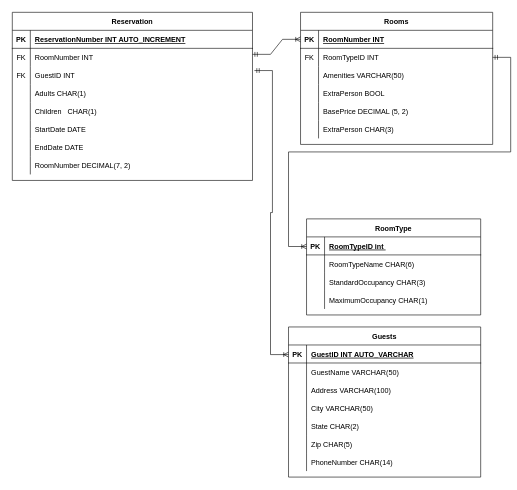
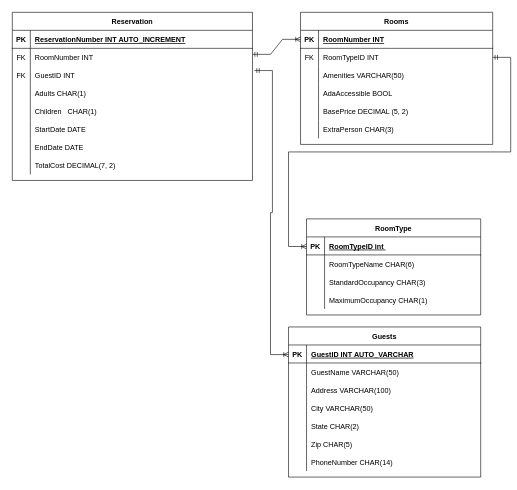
node "ExtraPerson BOOL": label "ExtraPerson BOOL" -> "AdaAccessible BOOL"
node "RoomNumber DECIMAL(7, 2)": label "RoomNumber DECIMAL(7, 2)" -> "TotalCost DECIMAL(7, 2)"
